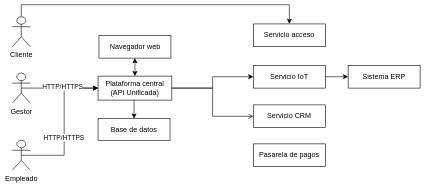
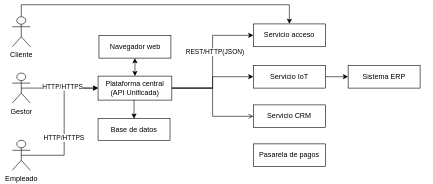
edge "Plataforma central (API Unificada)" -> "Servicio acceso": added, label "REST/HTTP(JSON)"
